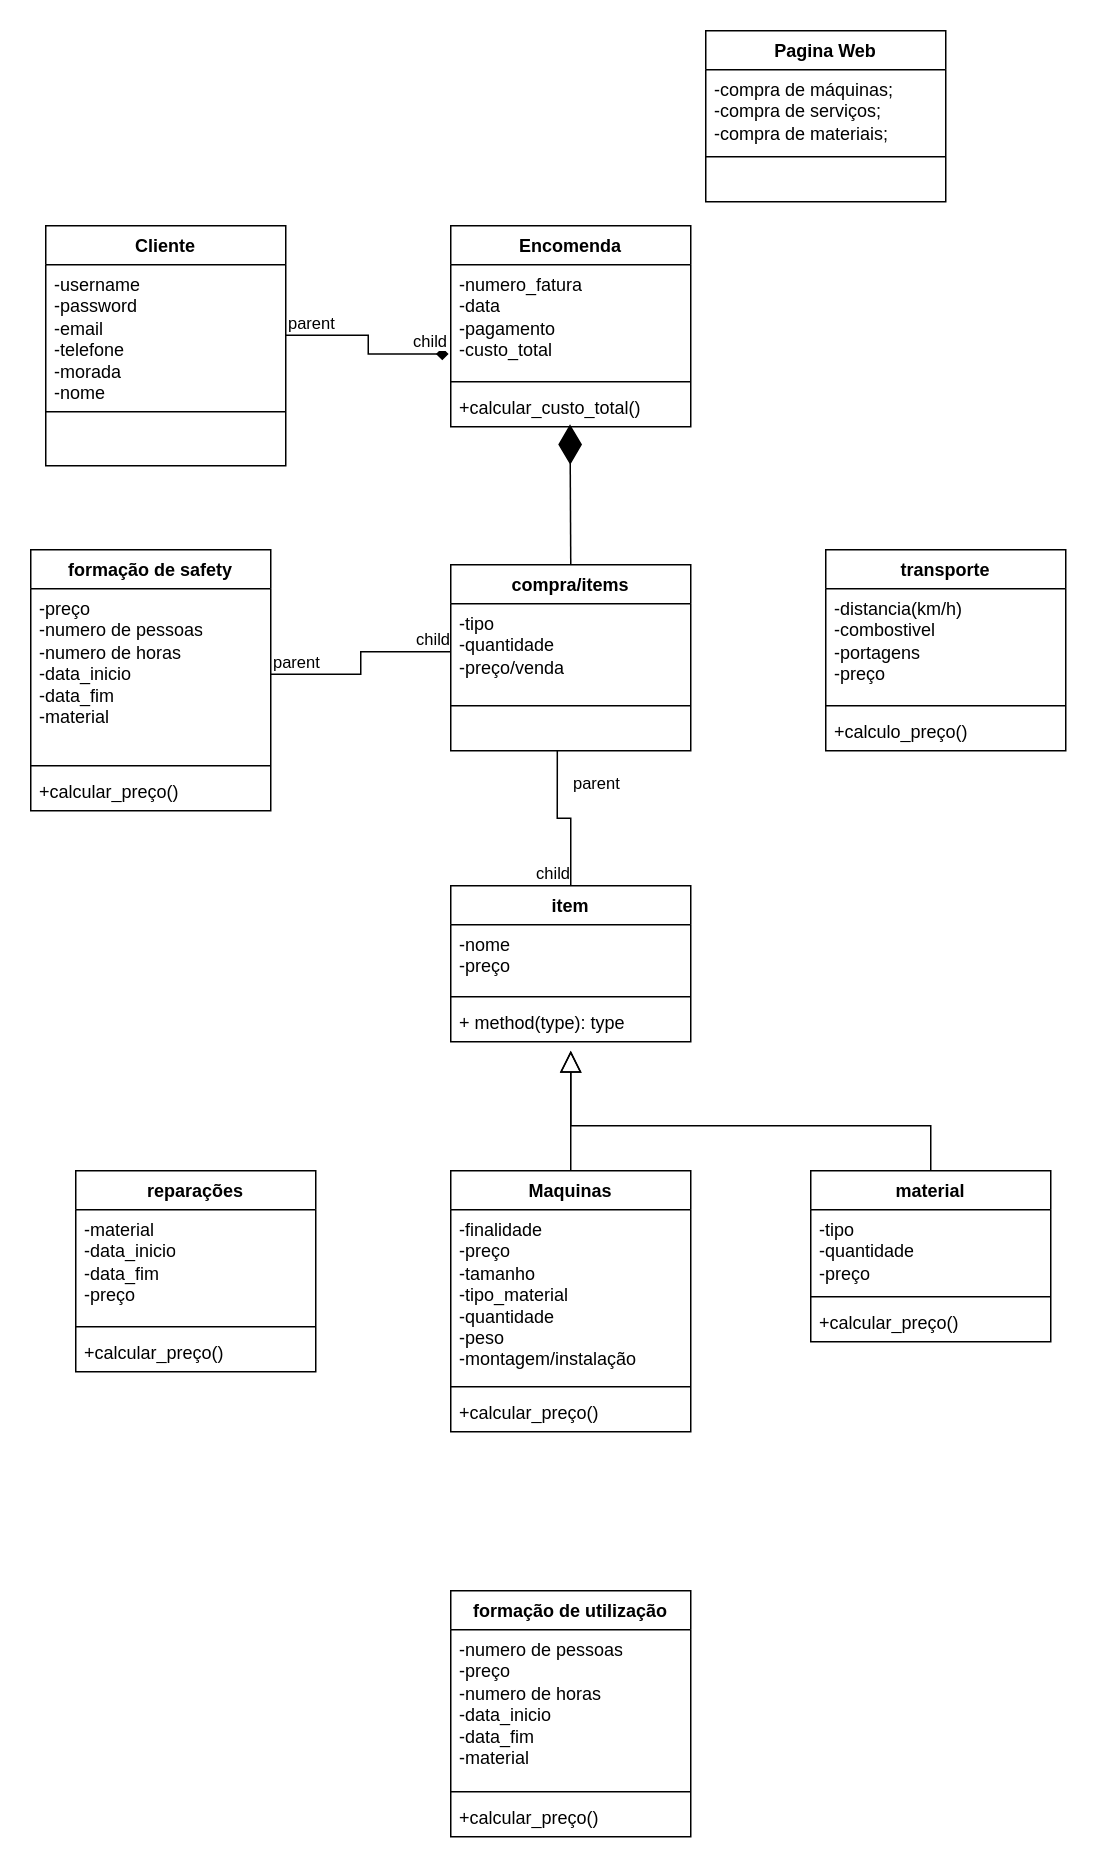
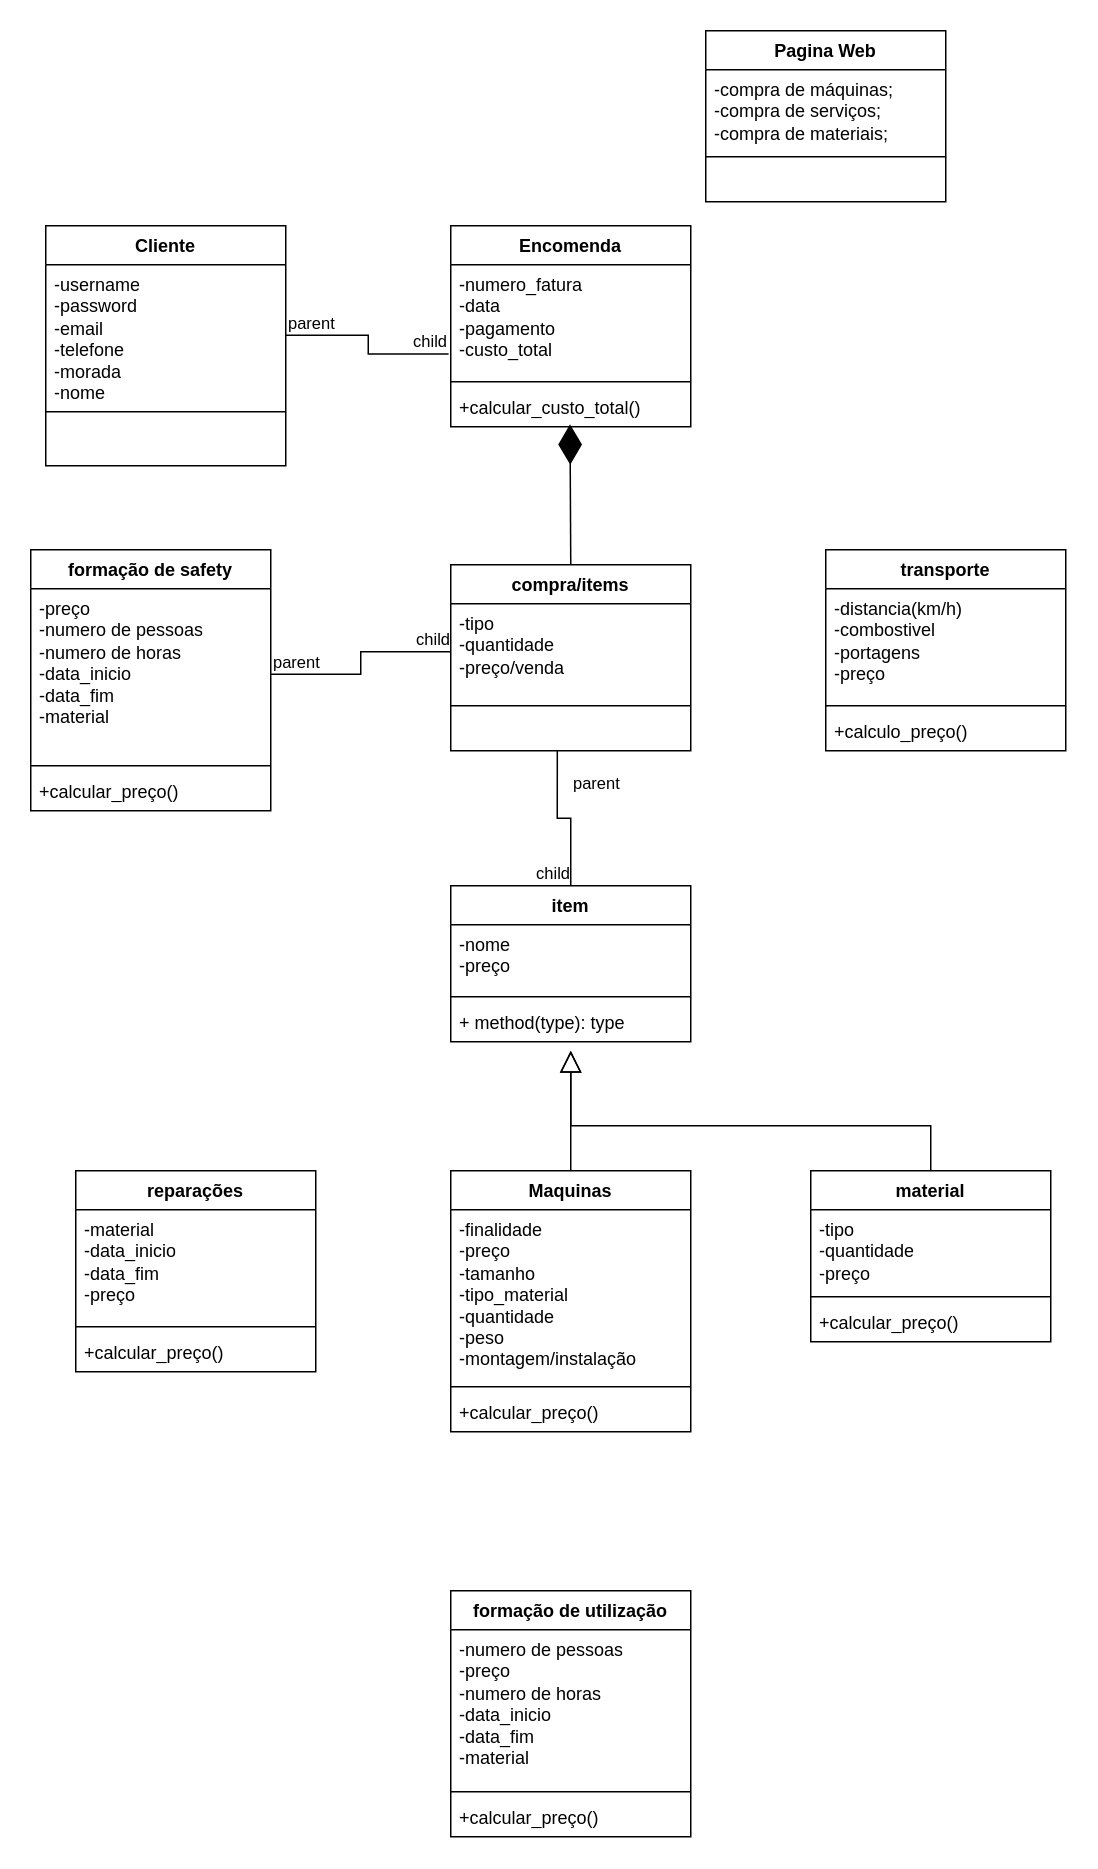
edge "-username -password -email -telefone -morada -nome" -> "-numero_fatura -data -pagamento -custo_total": arrowhead diamond -> none
